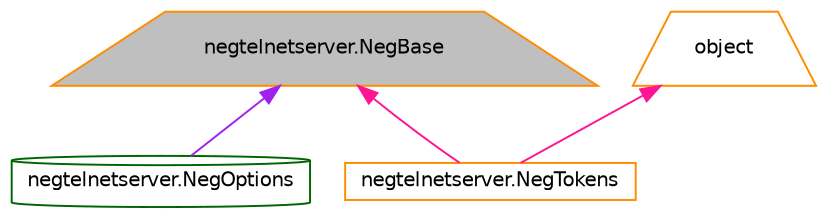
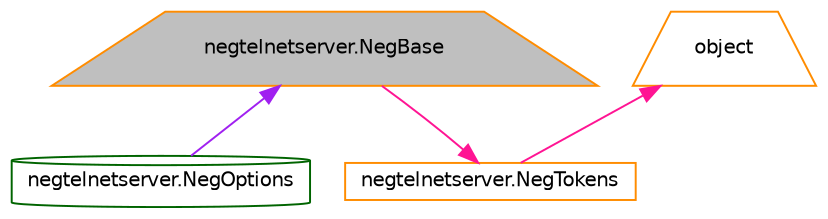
edge "negtelnetserver.NegTokens" -> "negtelnetserver.NegBase": reversed
